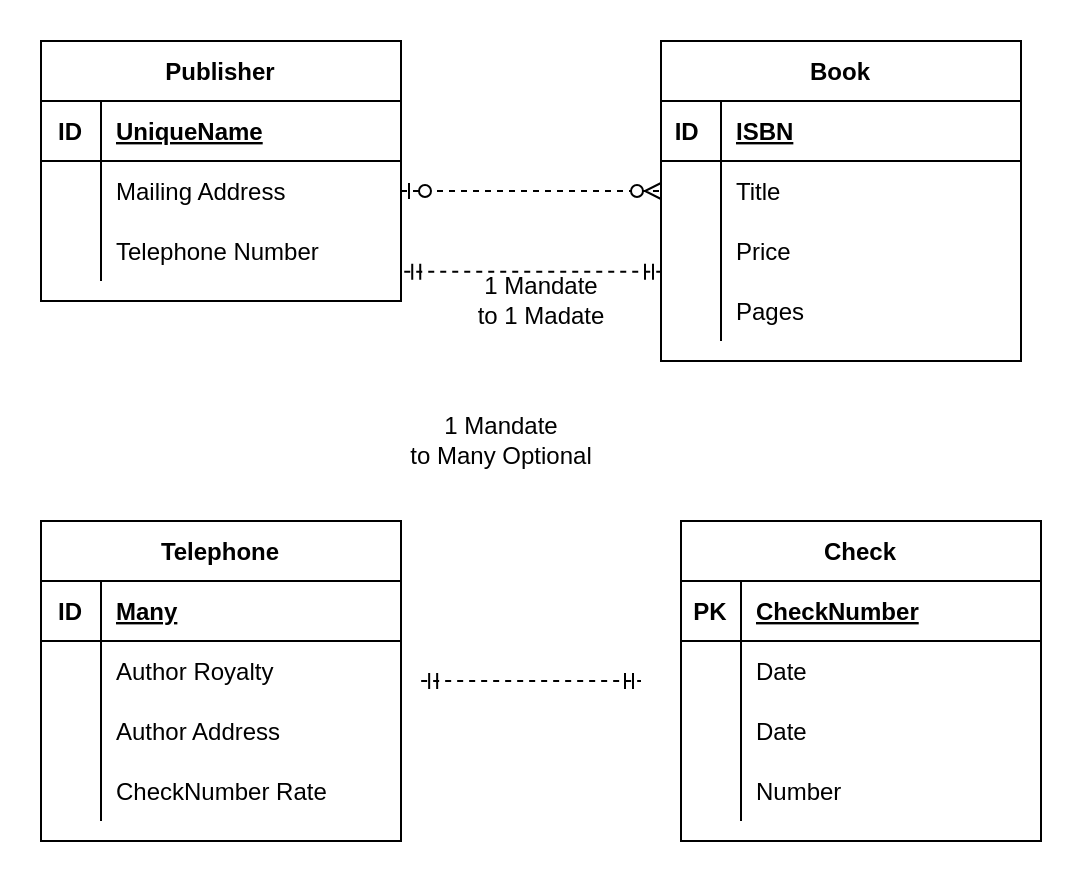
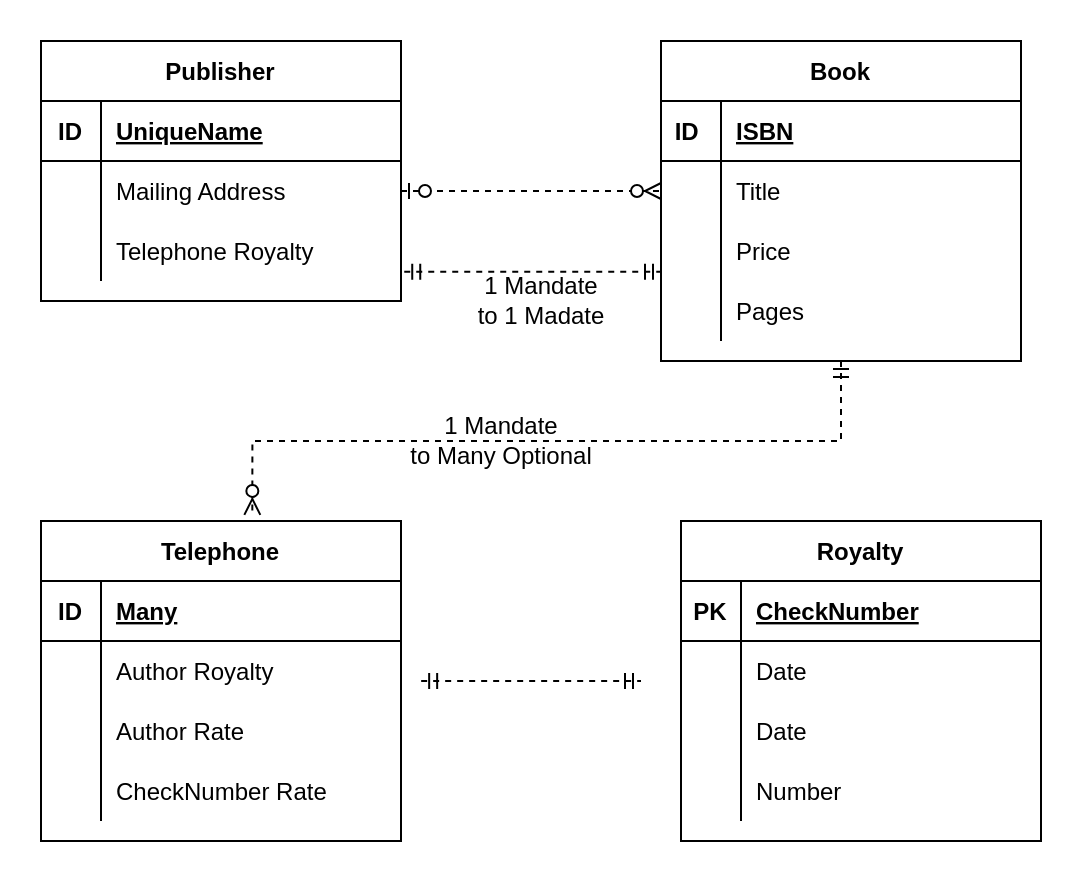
node "Telephone Number": label "Telephone Number" -> "Telephone Royalty"
edge "Book" -- "Telephone": added
node "Check": label "Check" -> "Royalty"
node "Author Address": label "Author Address" -> "Author Rate"
